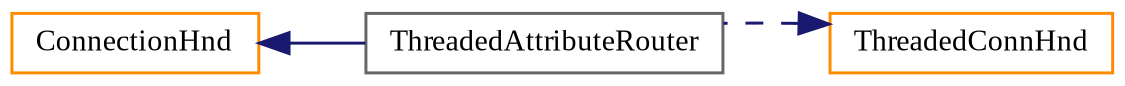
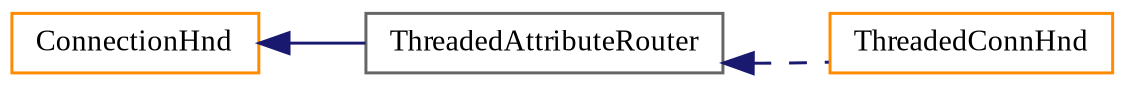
edge "ThreadedAttributeRouter" -> "ThreadedConnHnd": reversed
